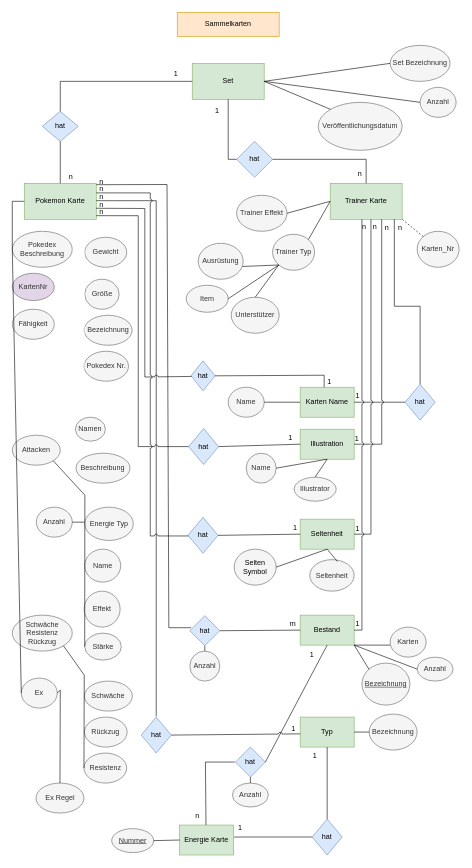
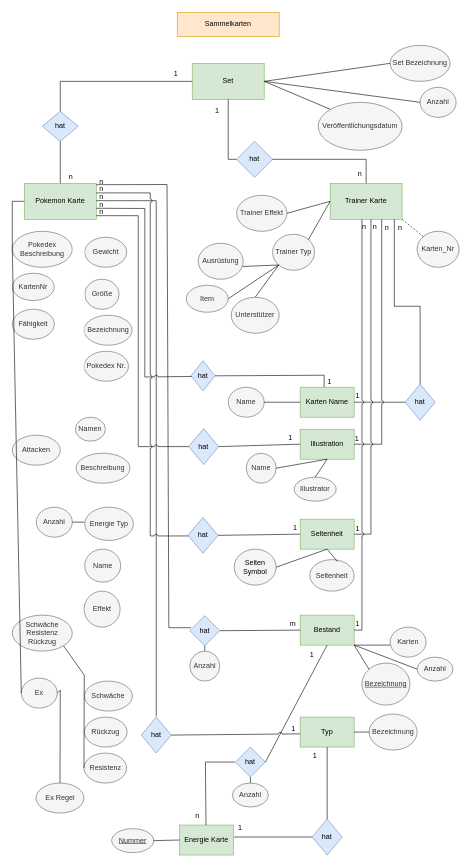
node "KartenNr": fillcolor #e1d5e7 -> #f5f5f5
edge "Attacken" -- "Stärke": removed
node "Stärke": removed
